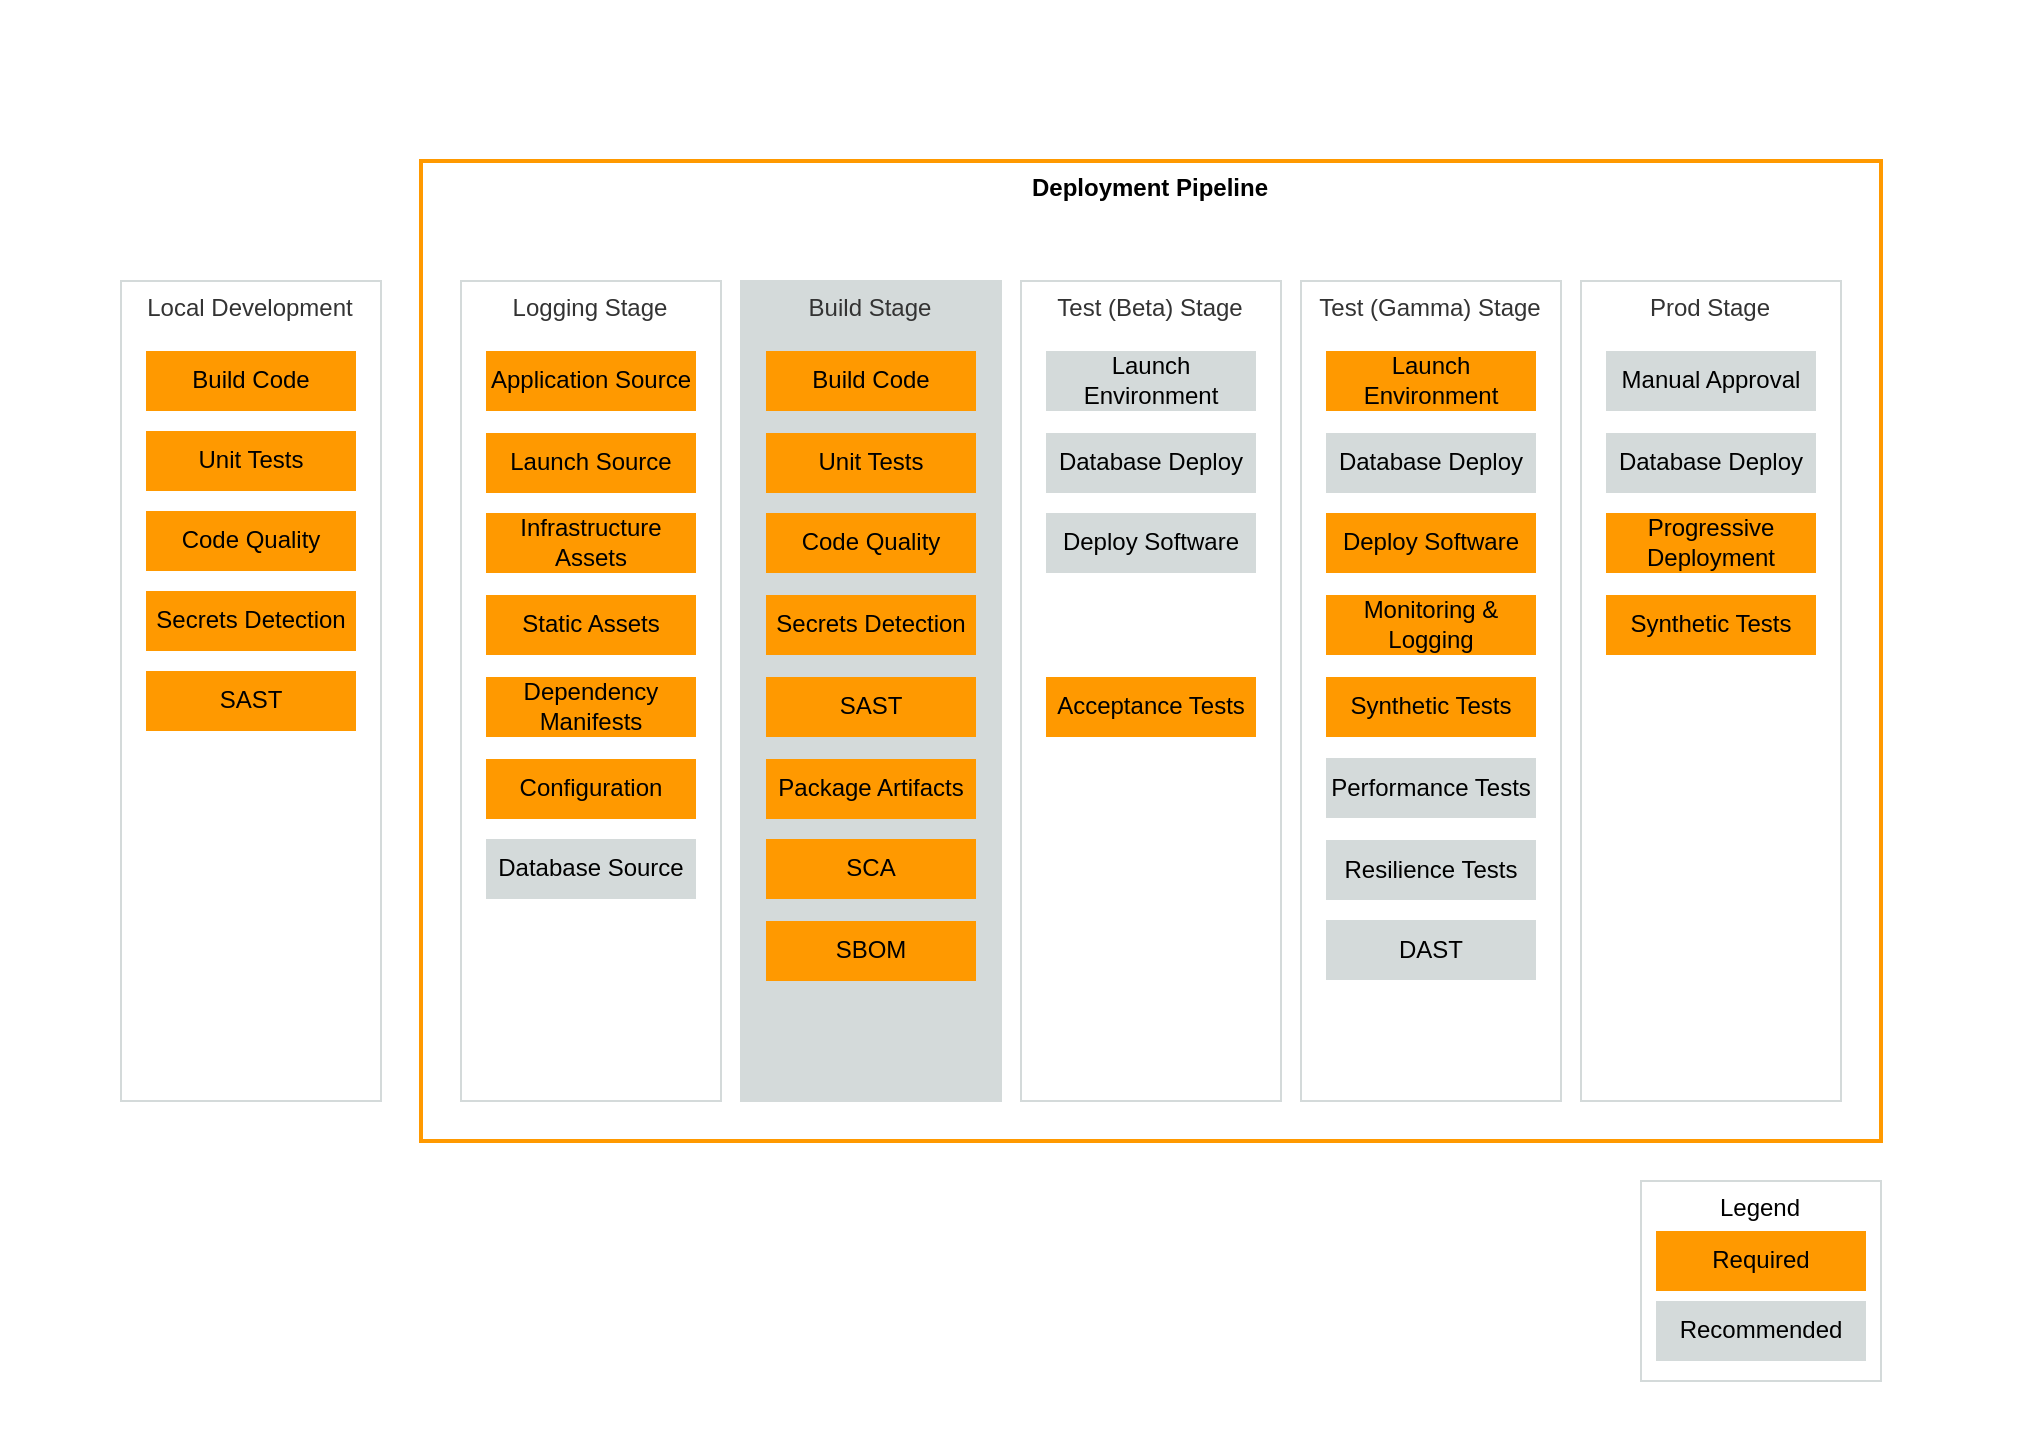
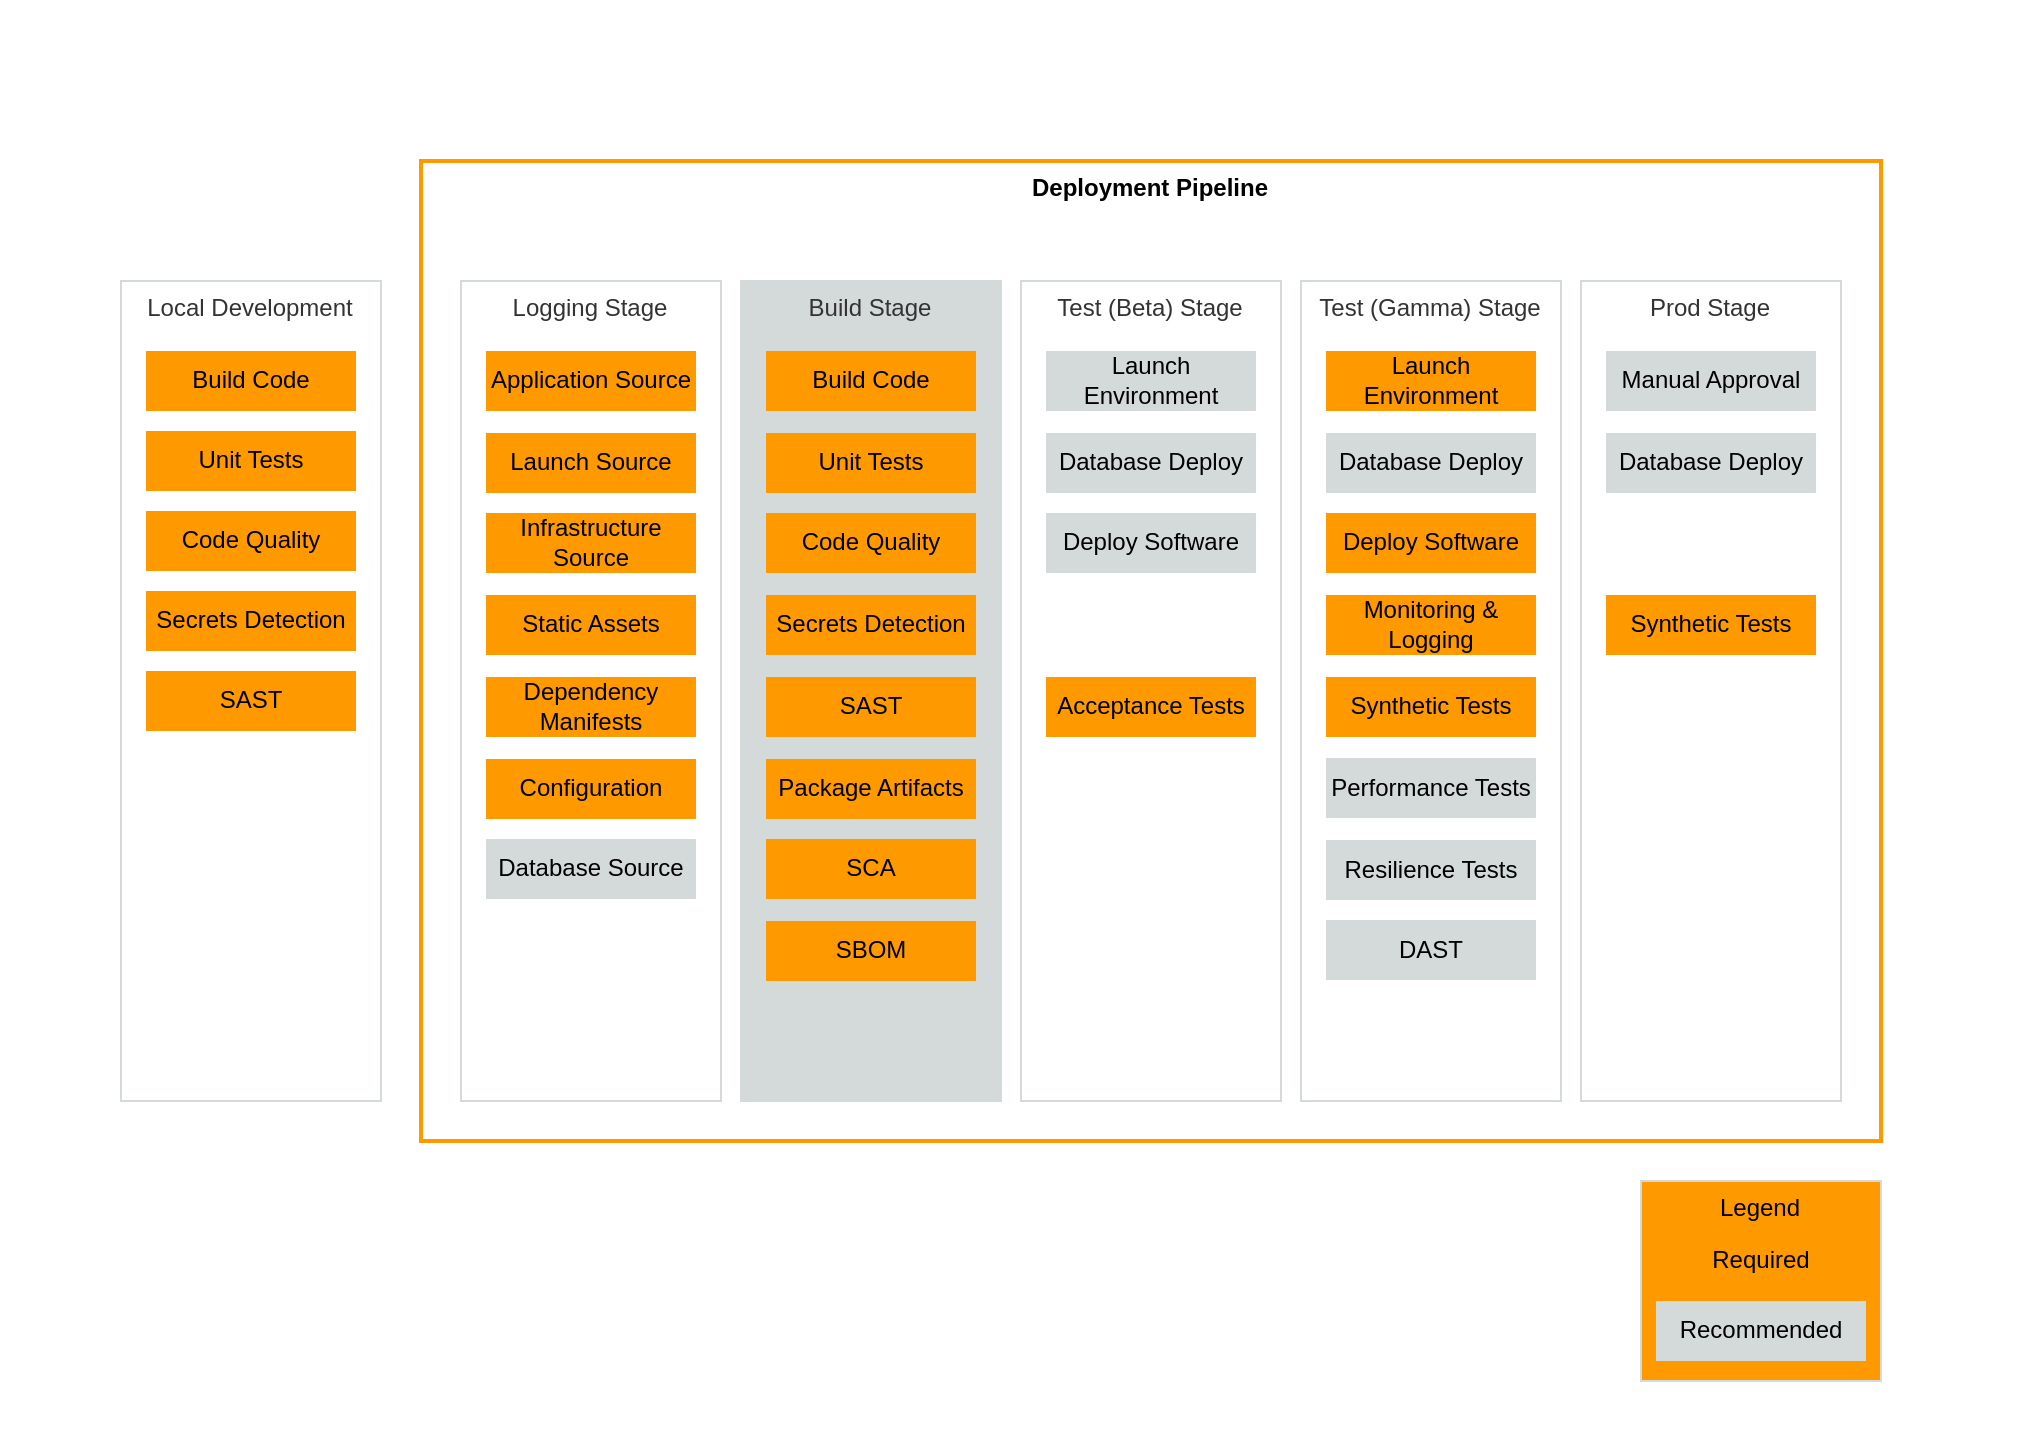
node "Infrastructure Assets": label "Infrastructure Assets" -> "Infrastructure Source"
node "Progressive Deployment": removed
node "Legend": fillcolor #ffffff -> #ff9900
